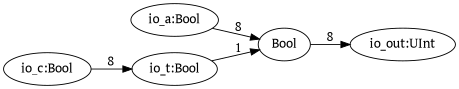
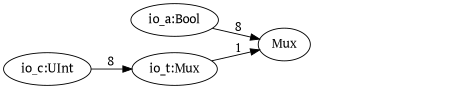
node "Bool": label "Bool" -> "Mux"
node "io_out:UInt": removed
node "io_c:Bool": label "io_c:Bool" -> "io_c:UInt"
node "io_t:Bool": label "io_t:Bool" -> "io_t:Mux"
